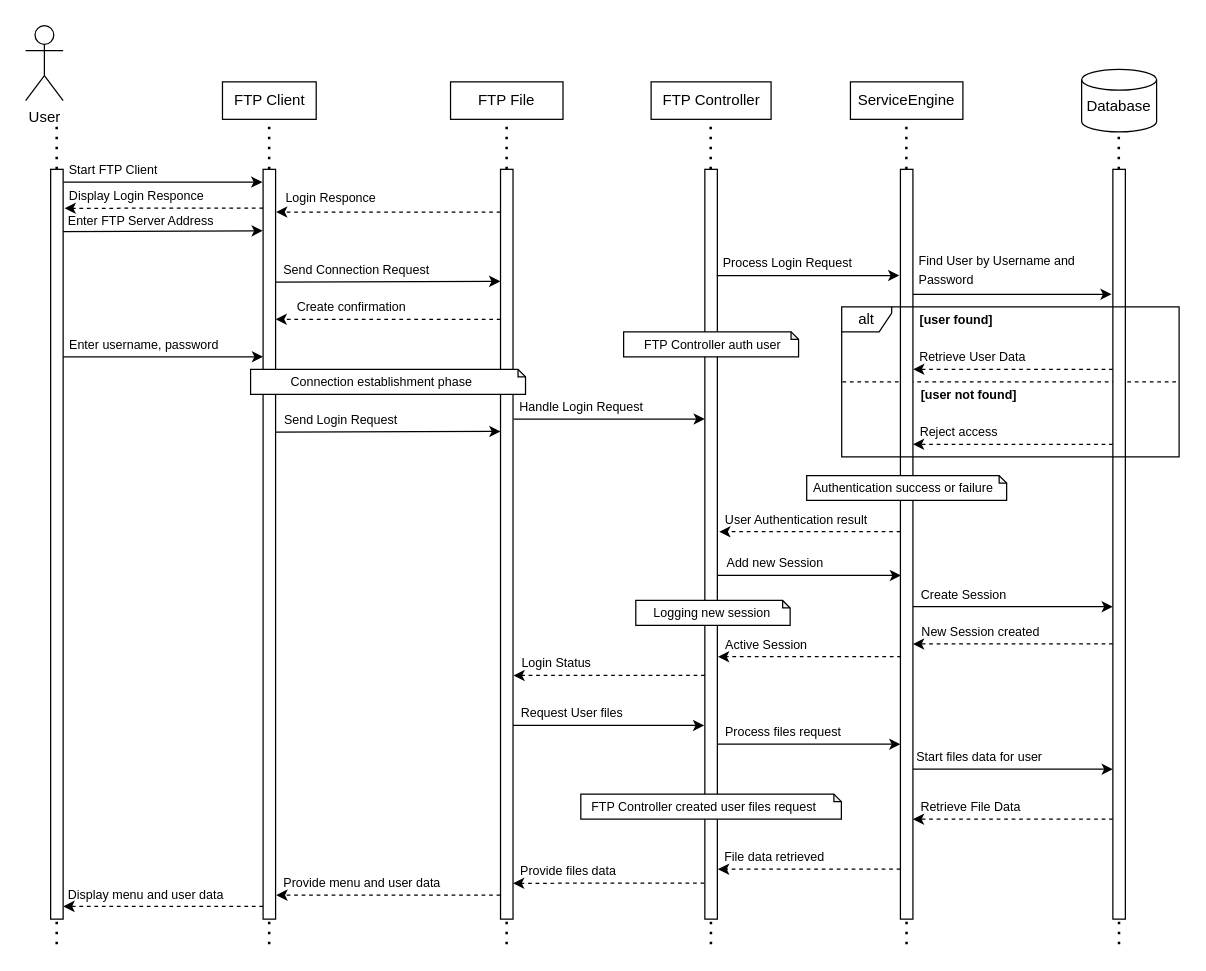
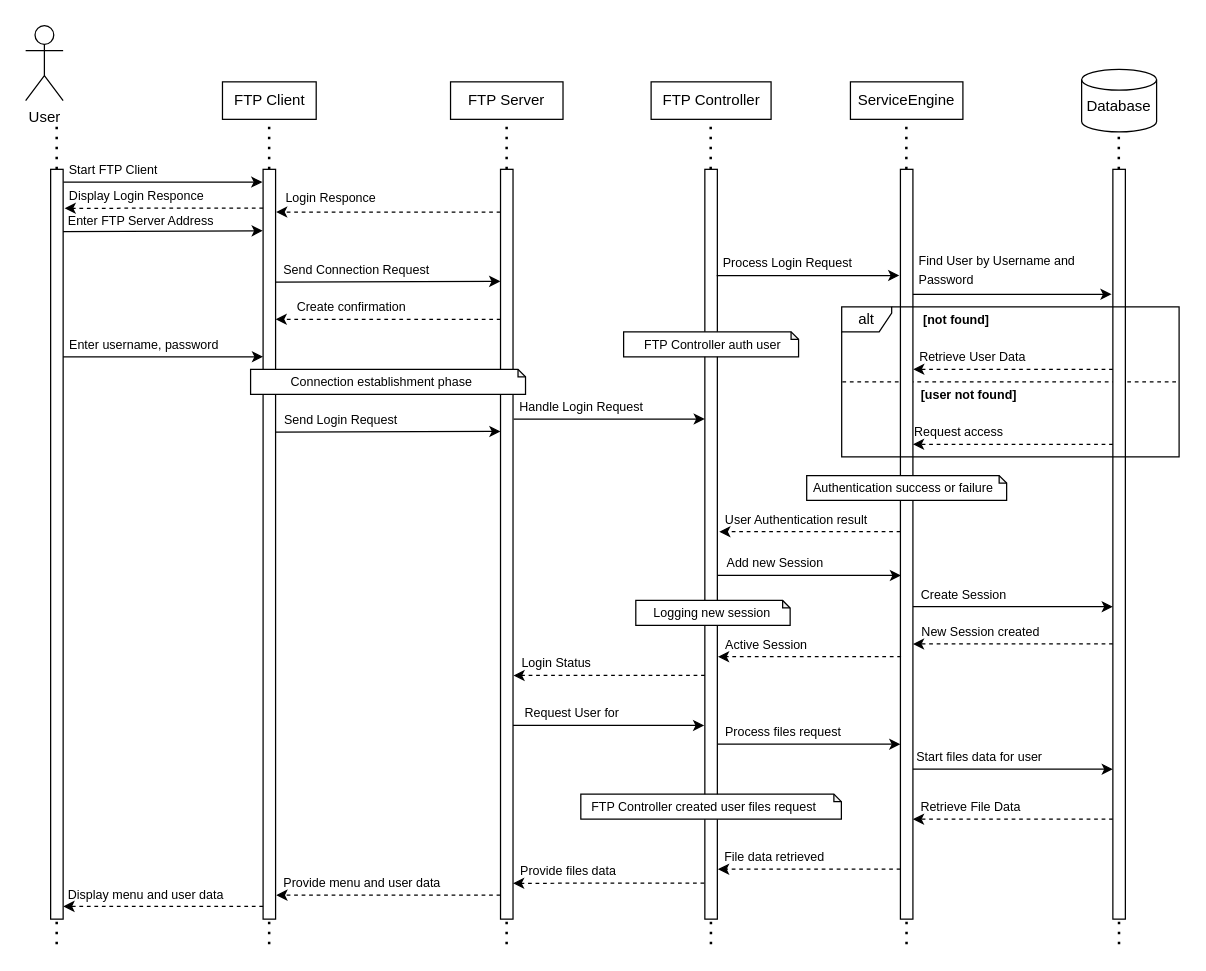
node "FTP File": label "FTP File" -> "FTP Server"
node "[user found]": label "[user found]" -> "[not found]"
node "Reject access": label "Reject access" -> "Request access"
node "Request User files": label "Request User files" -> "Request User for"
